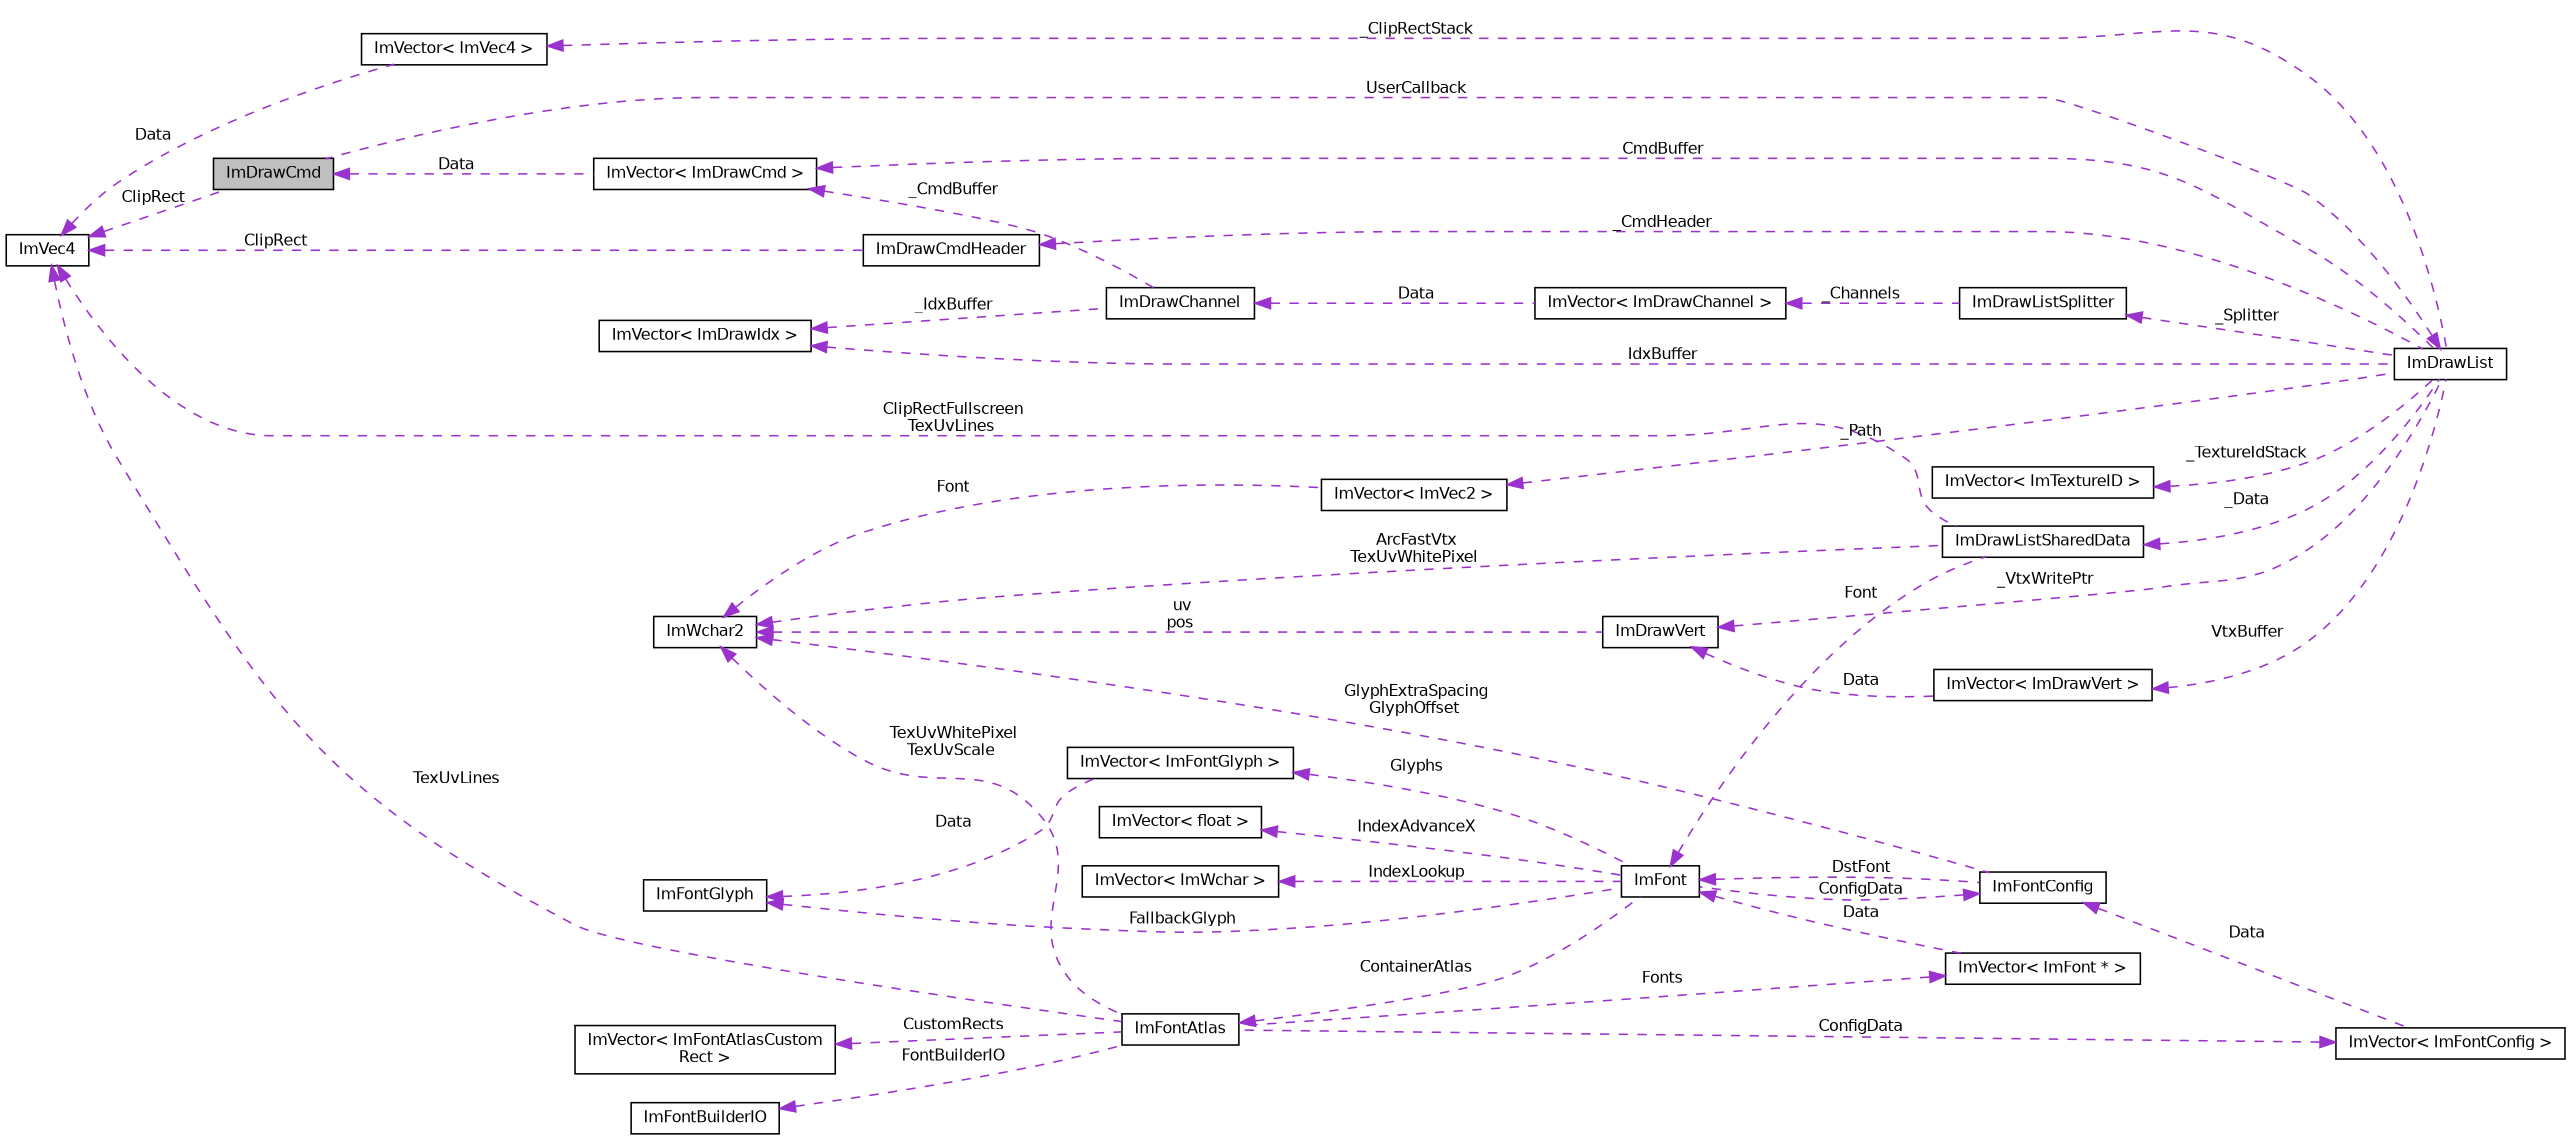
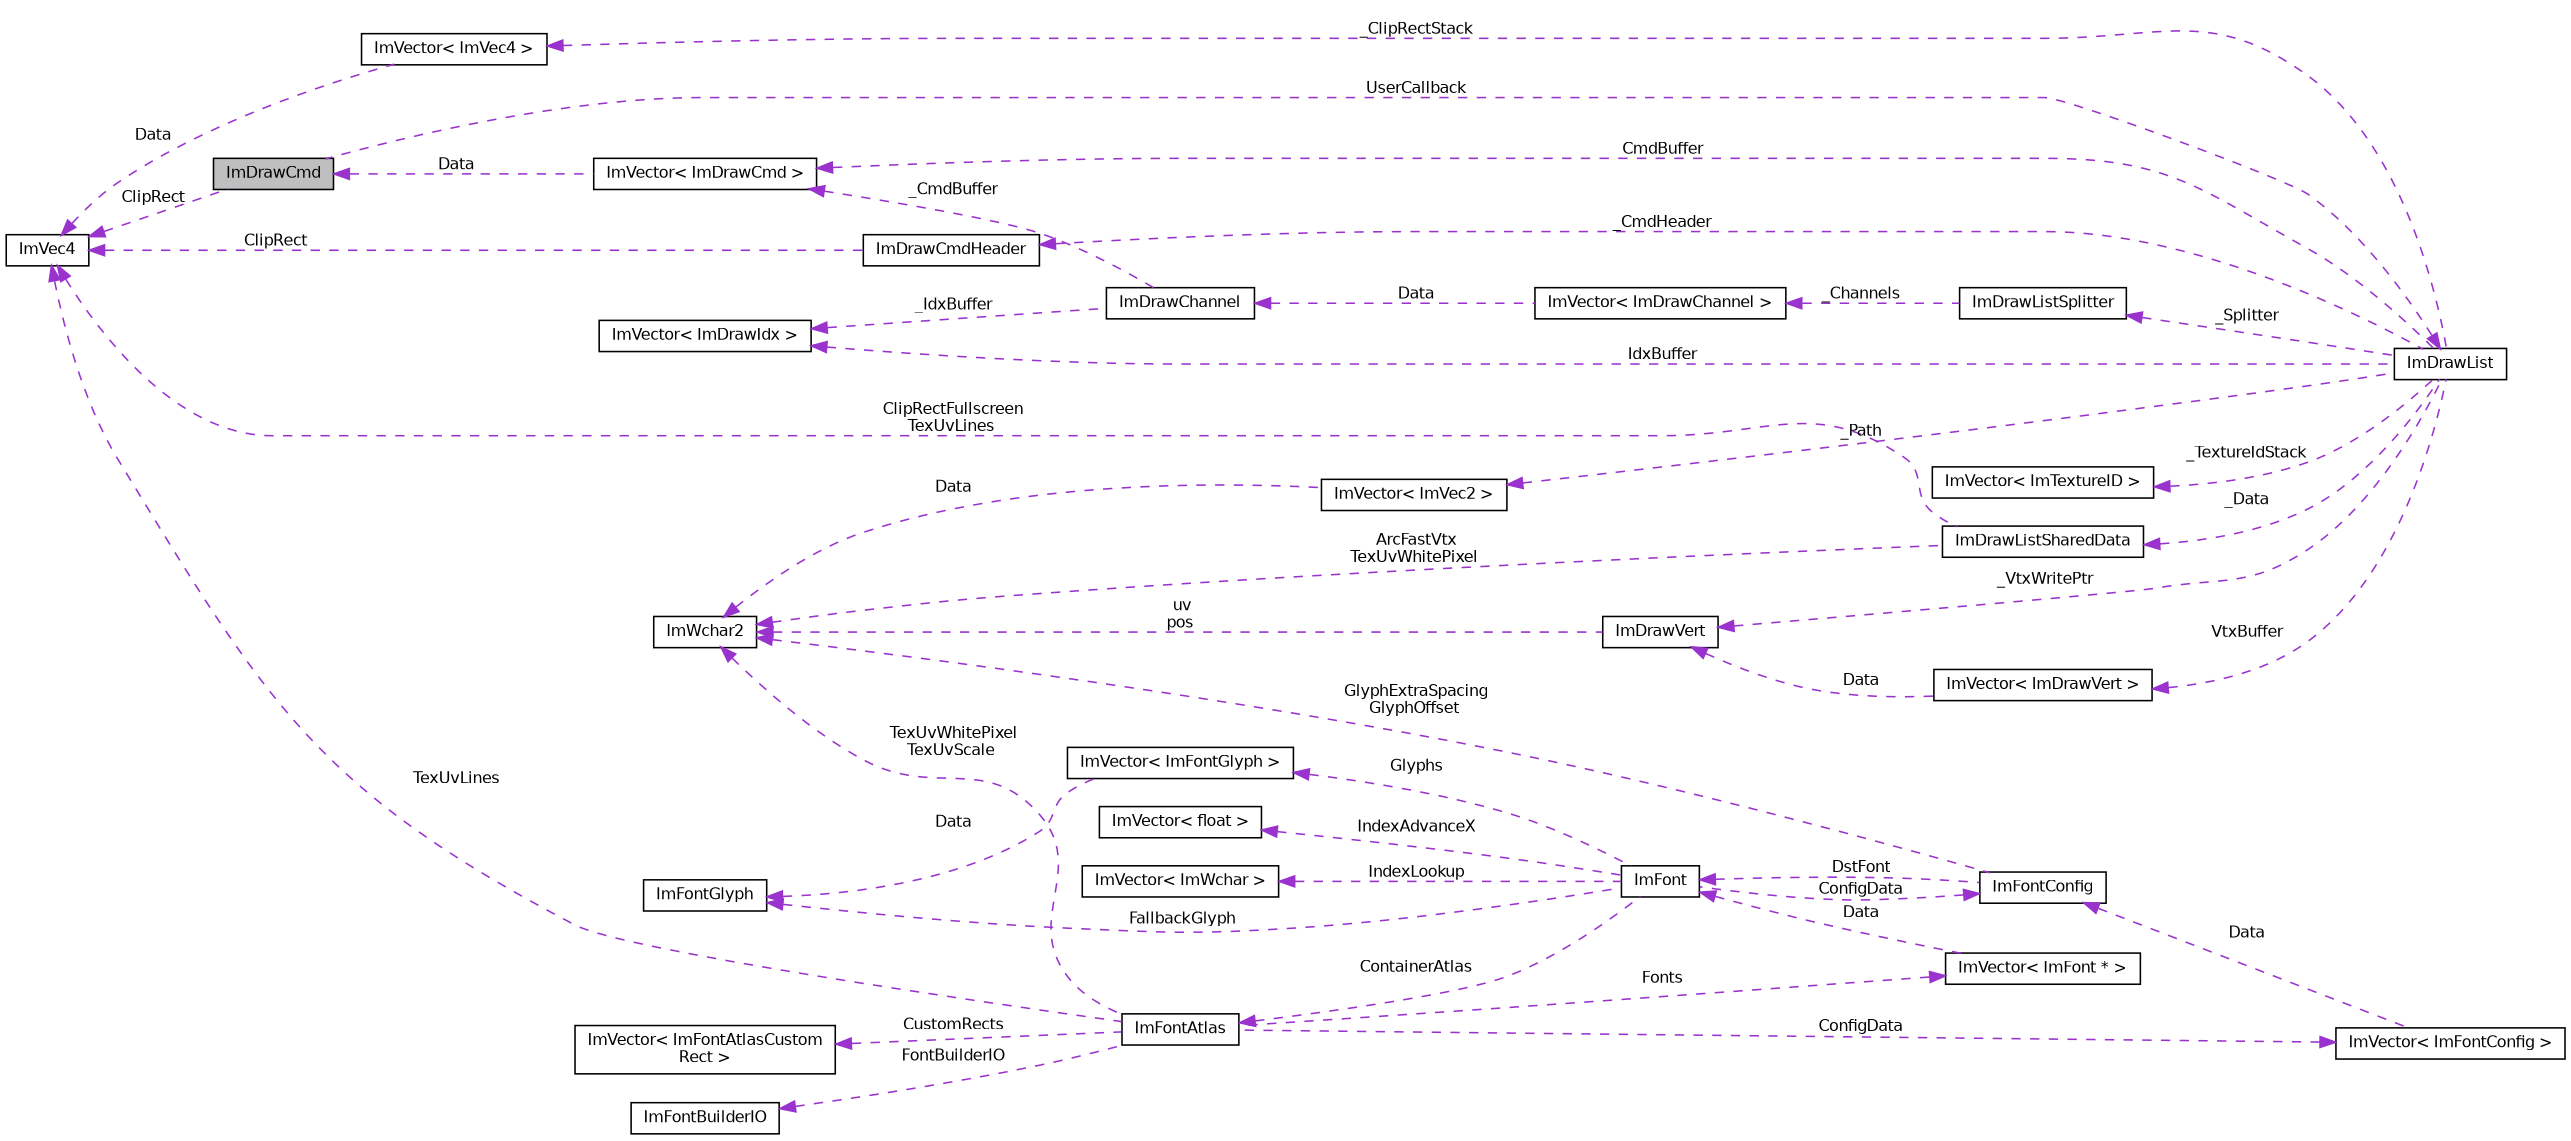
edge "ImVector< ImVec2 >" -> "ImWchar2": label " Font" -> " Data"
edge "ImDrawListSharedData" -> "ImFont": removed, label "Font"
